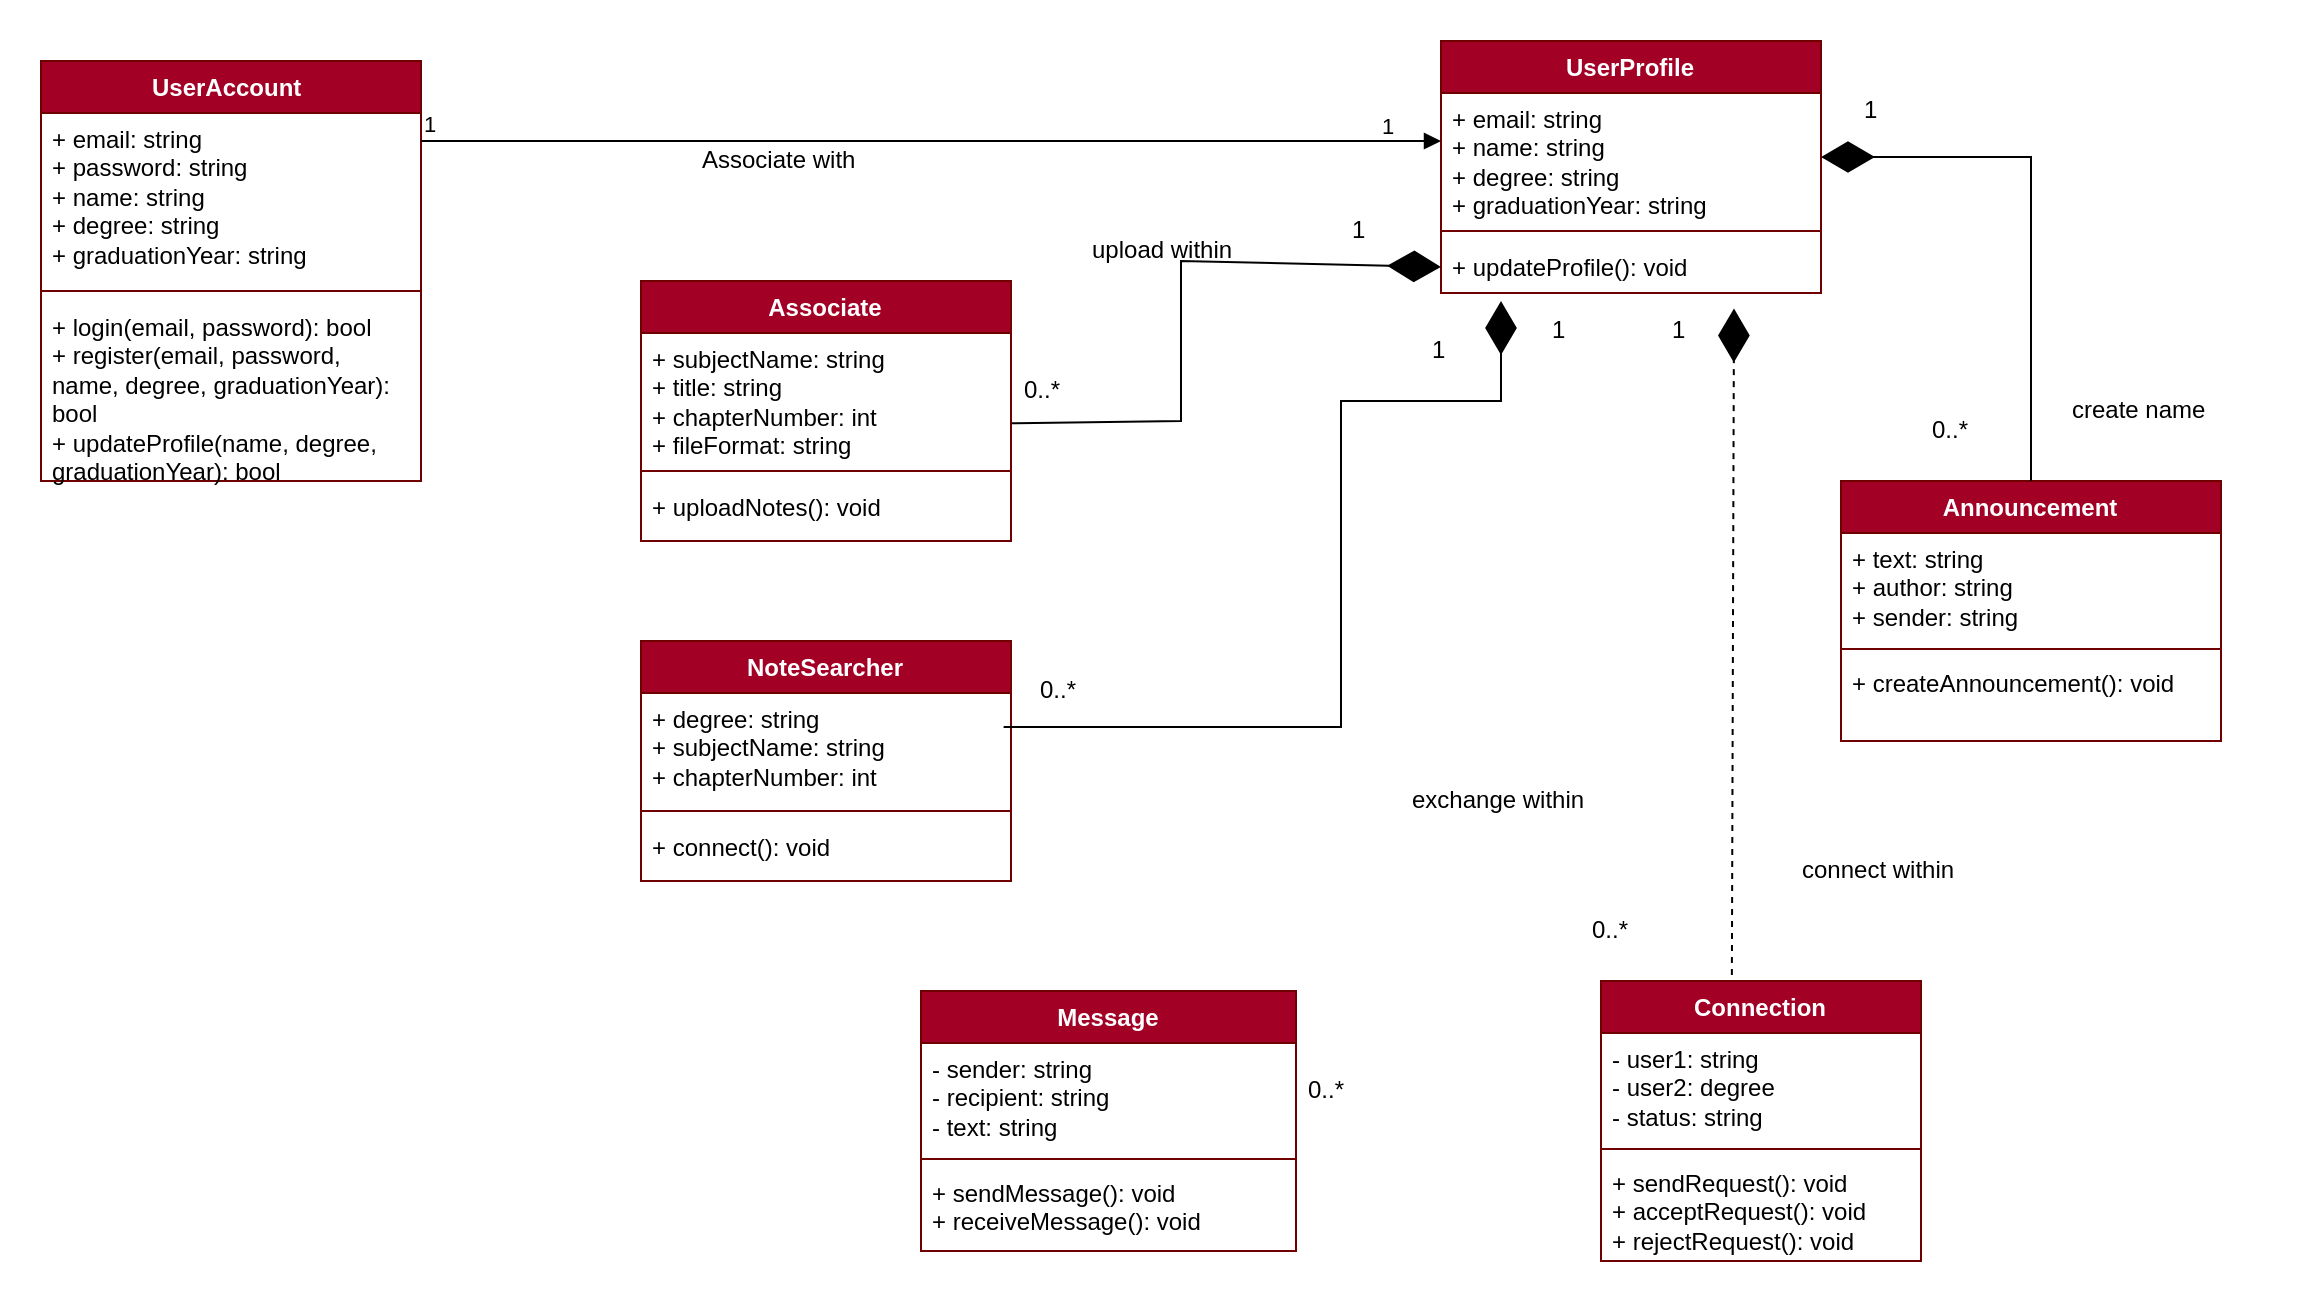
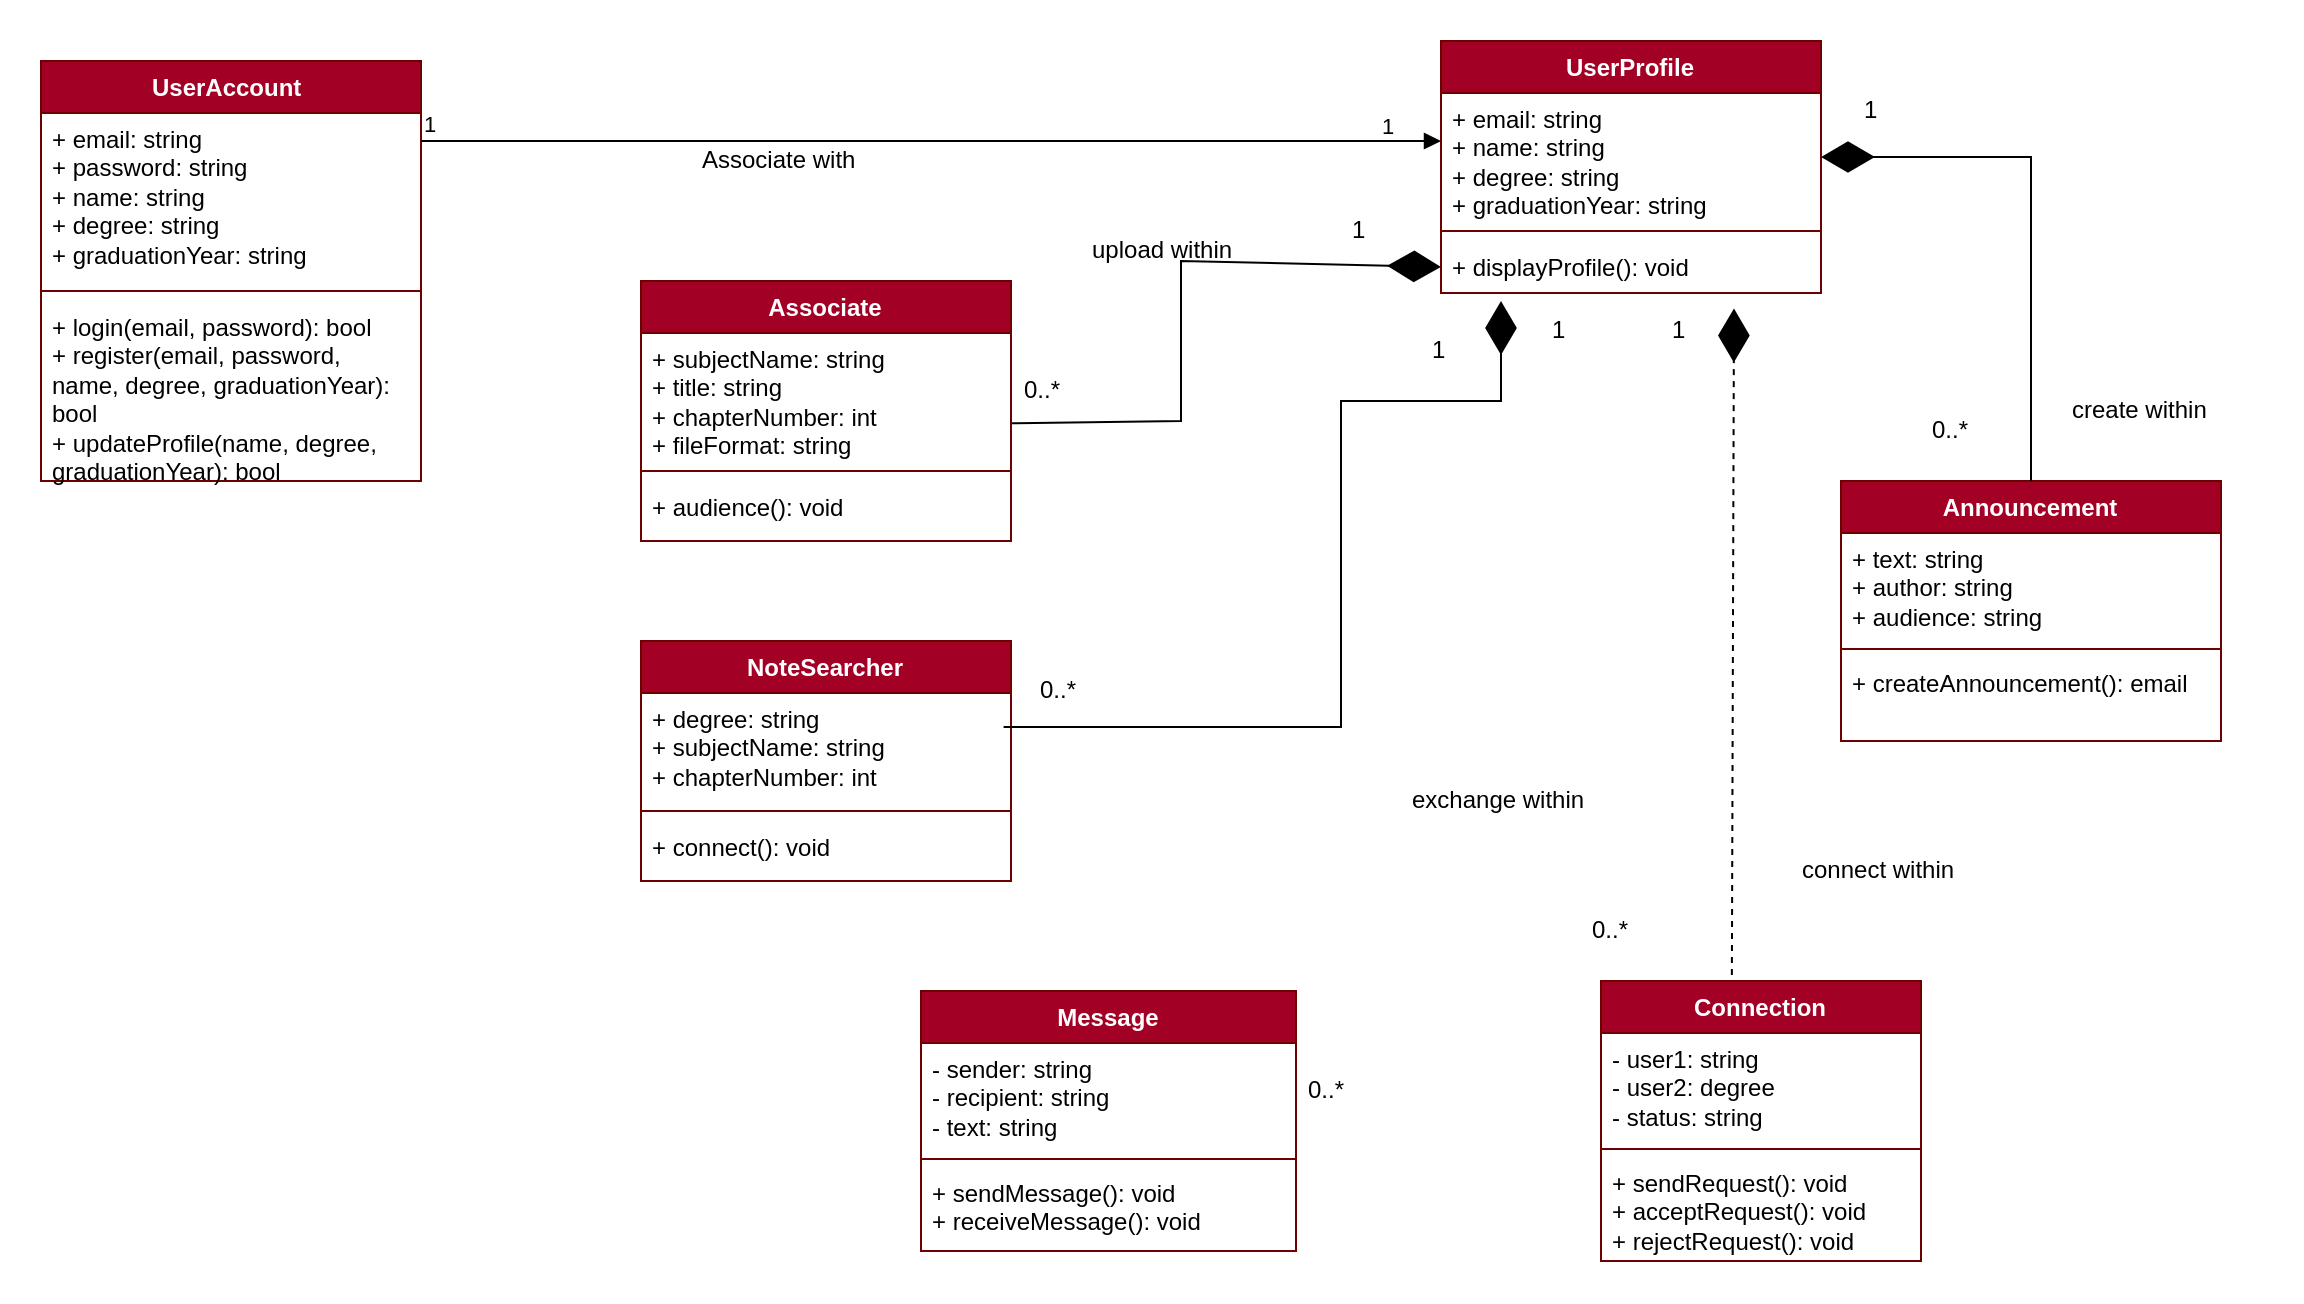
node "+ updateProfile(): void": label "+ updateProfile(): void" -> "+ displayProfile(): void"
node "create name": label "create name" -> "create within"
node "+ uploadNotes(): void": label "+ uploadNotes(): void" -> "+ audience(): void"
node "+ text: string + author: string + sender: string": label "+ text: string + author: string + sender: string" -> "+ text: string + author: string + audience: string"
node "+ createAnnouncement(): void": label "+ createAnnouncement(): void" -> "+ createAnnouncement(): email"
